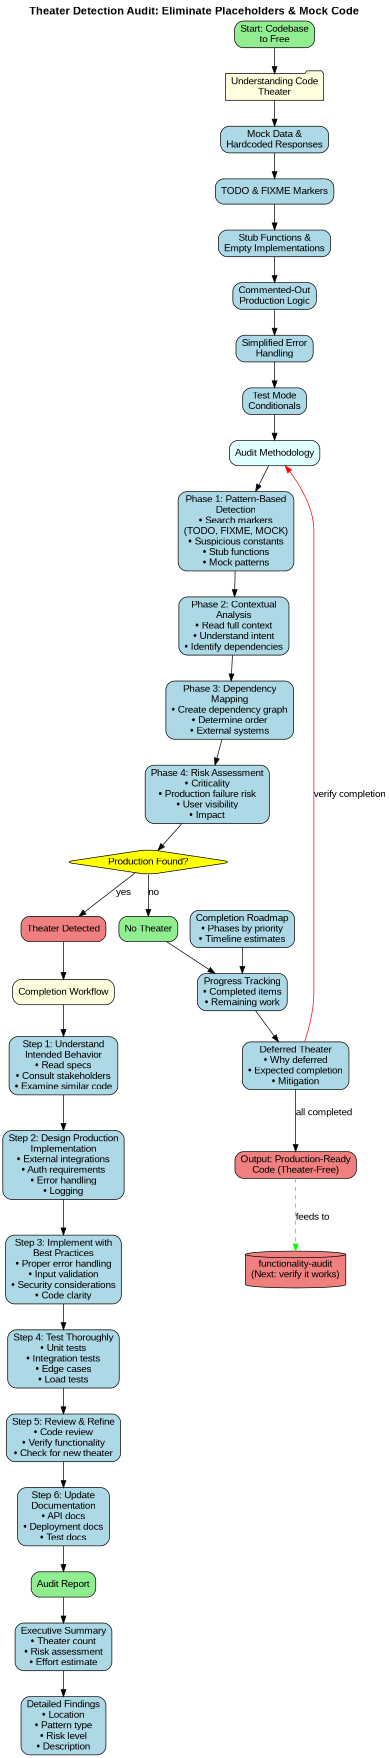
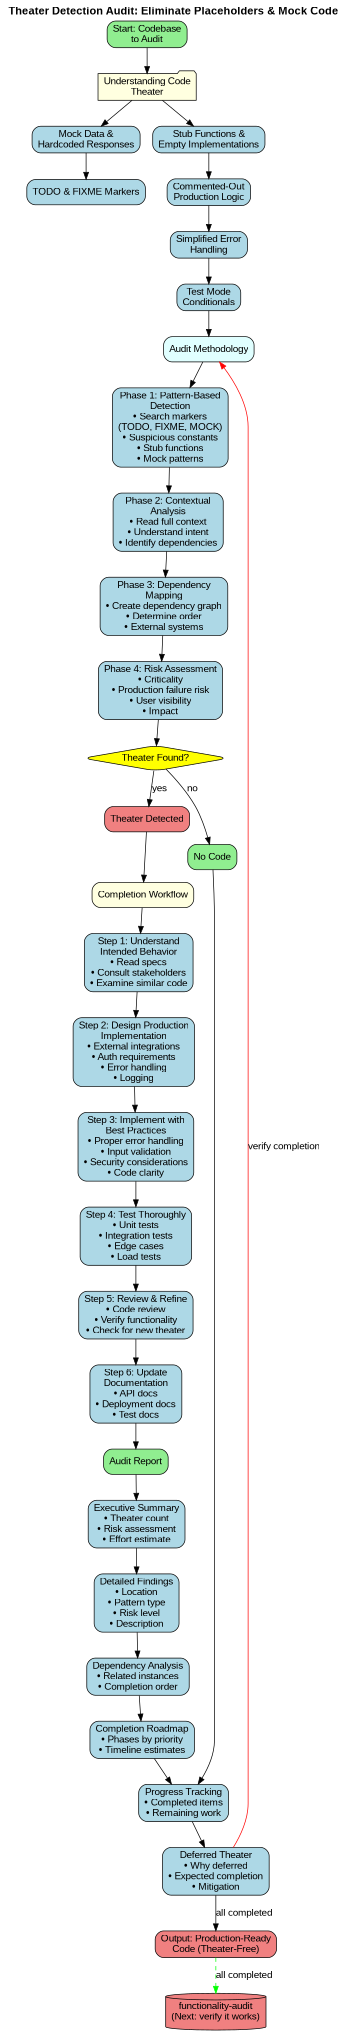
node "Start: Codebase to Free": label "Start: Codebase to Free" -> "Start: Codebase to Audit"
edge "TODO & FIXME Markers" -> "Stub Functions & Empty Implementations": now "Understanding Code Theater" -> "Stub Functions & Empty Implementations"
node "Production Found?": label "Production Found?" -> "Theater Found?"
node "No Theater": label "No Theater" -> "No Code"
edge "Output: Production-Ready Code (Theater-Free)" -> "functionality-audit (Next: verify it works)": label "feeds to" -> "all completed"
node "Dependency Analysis • Related instances • Completion order": added
